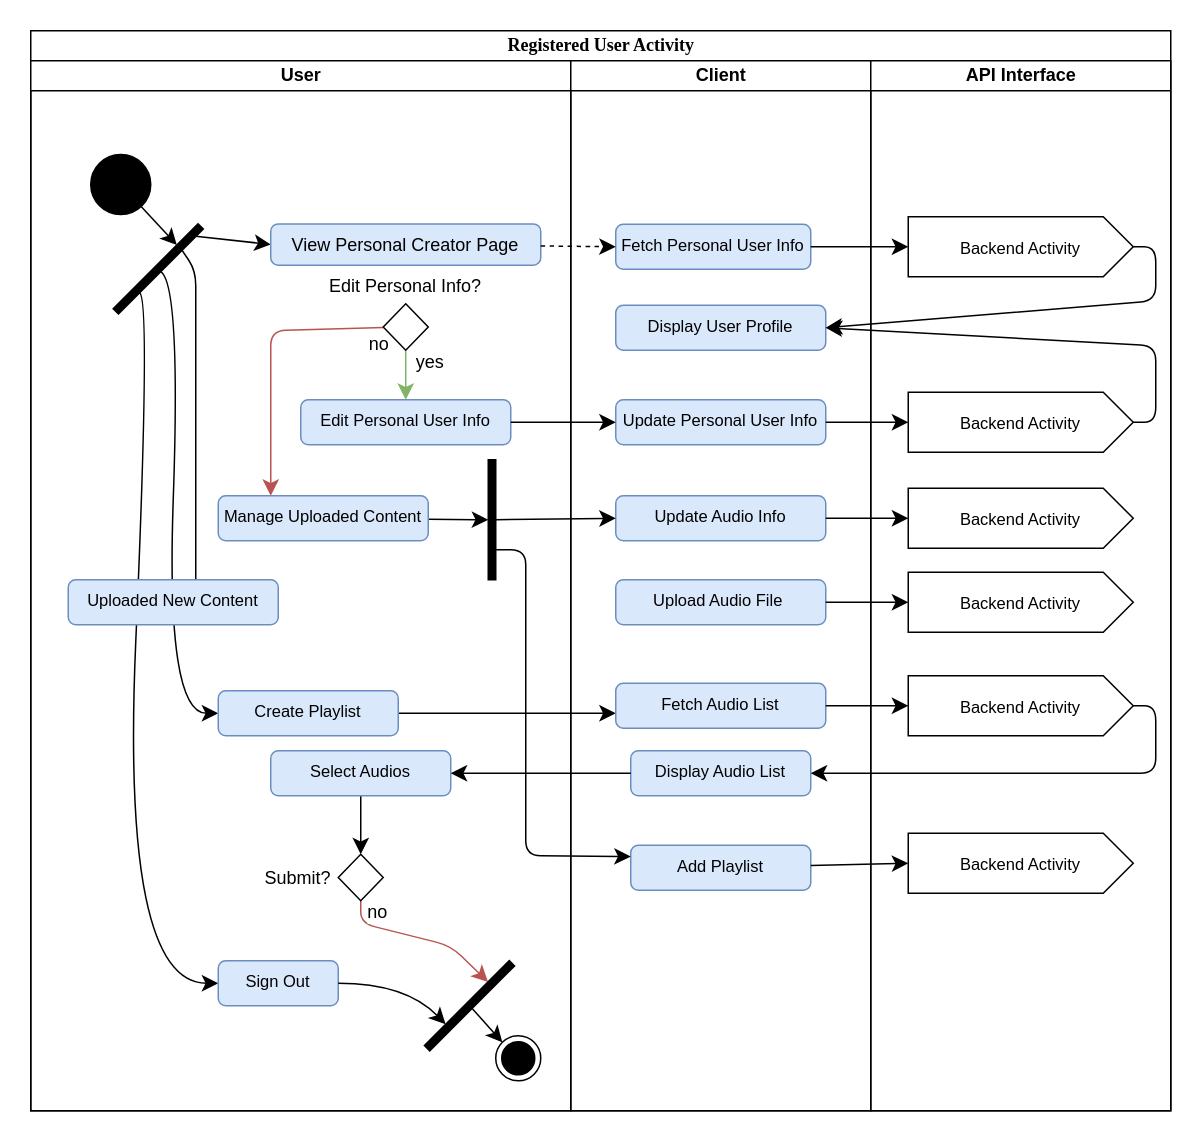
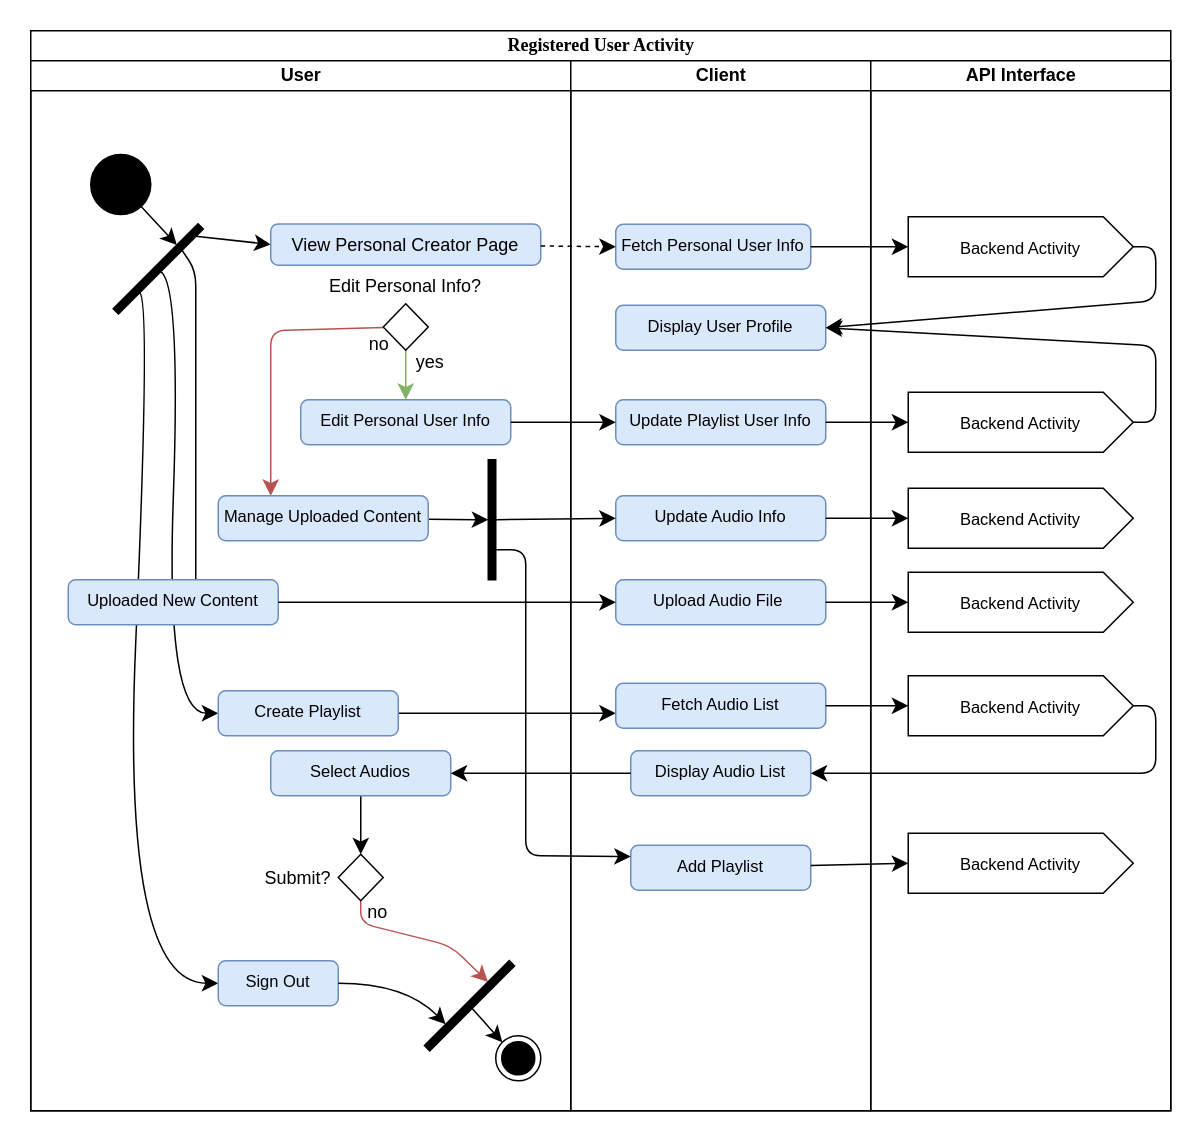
node "Update Personal User Info": label "Update Personal User Info" -> "Update Playlist User Info"
edge "Uploaded New Content" -> "Upload Audio File": added
